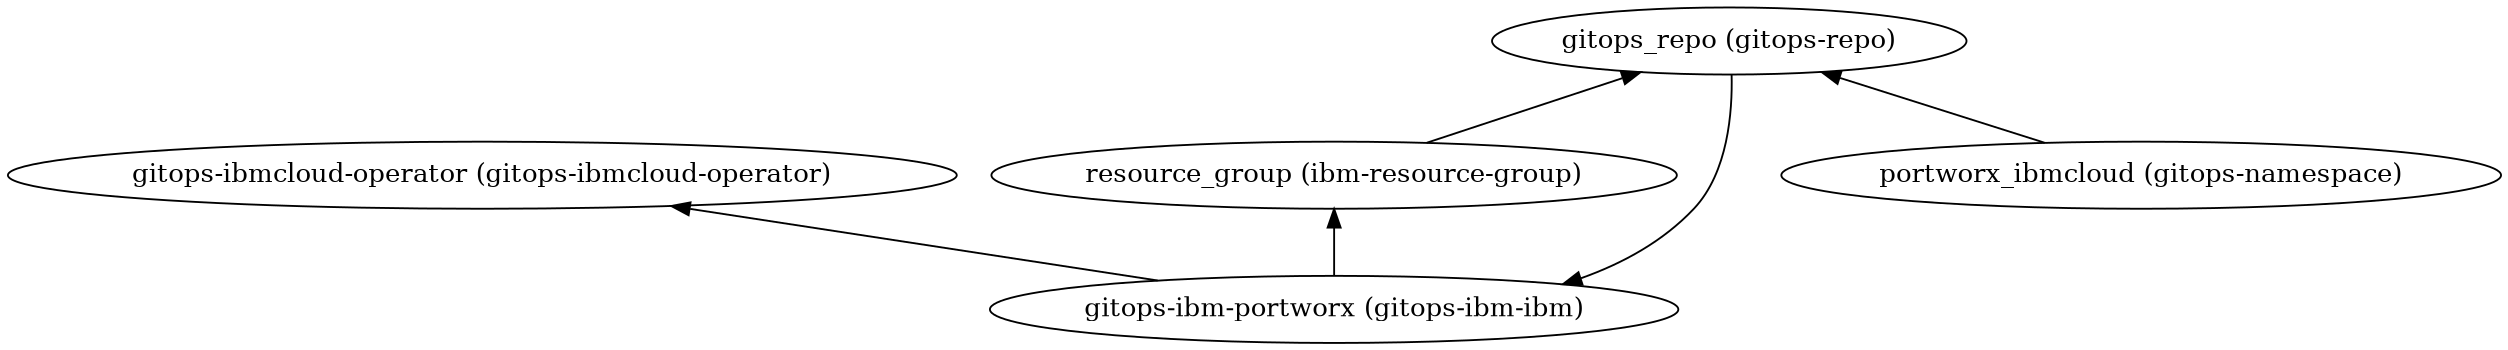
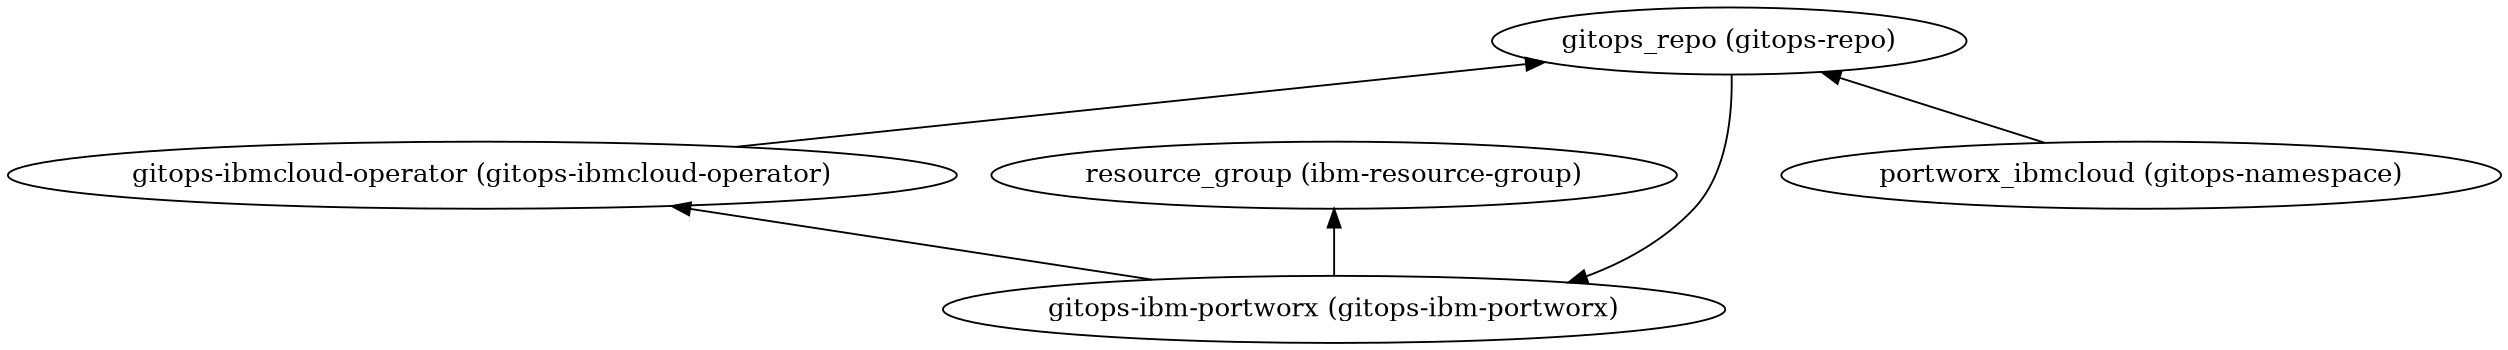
edge "resource_group (ibm-resource-group)" -> "gitops_repo (gitops-repo)": now "gitops-ibmcloud-operator (gitops-ibmcloud-operator)" -> "gitops_repo (gitops-repo)"
node "gitops-ibm-portworx (gitops-ibm-ibm)": label "gitops-ibm-portworx (gitops-ibm-ibm)" -> "gitops-ibm-portworx (gitops-ibm-portworx)"
